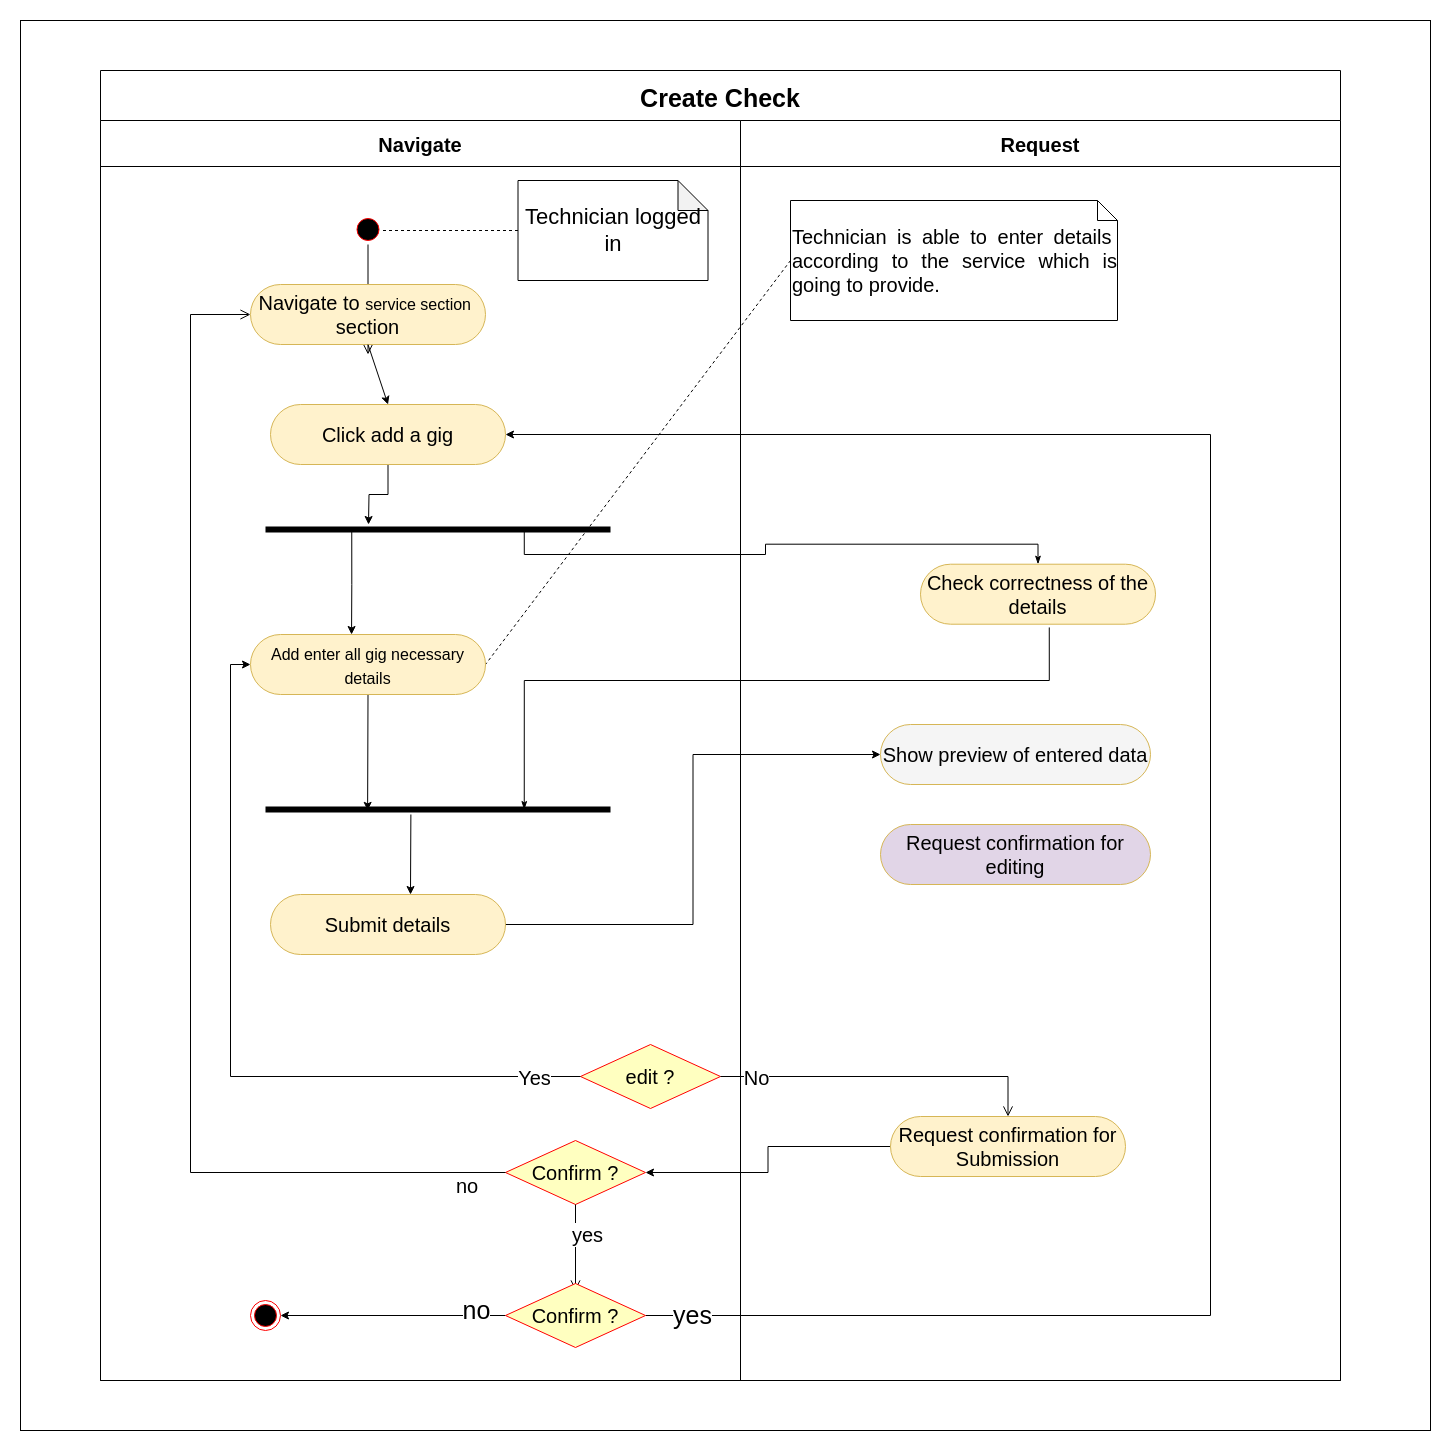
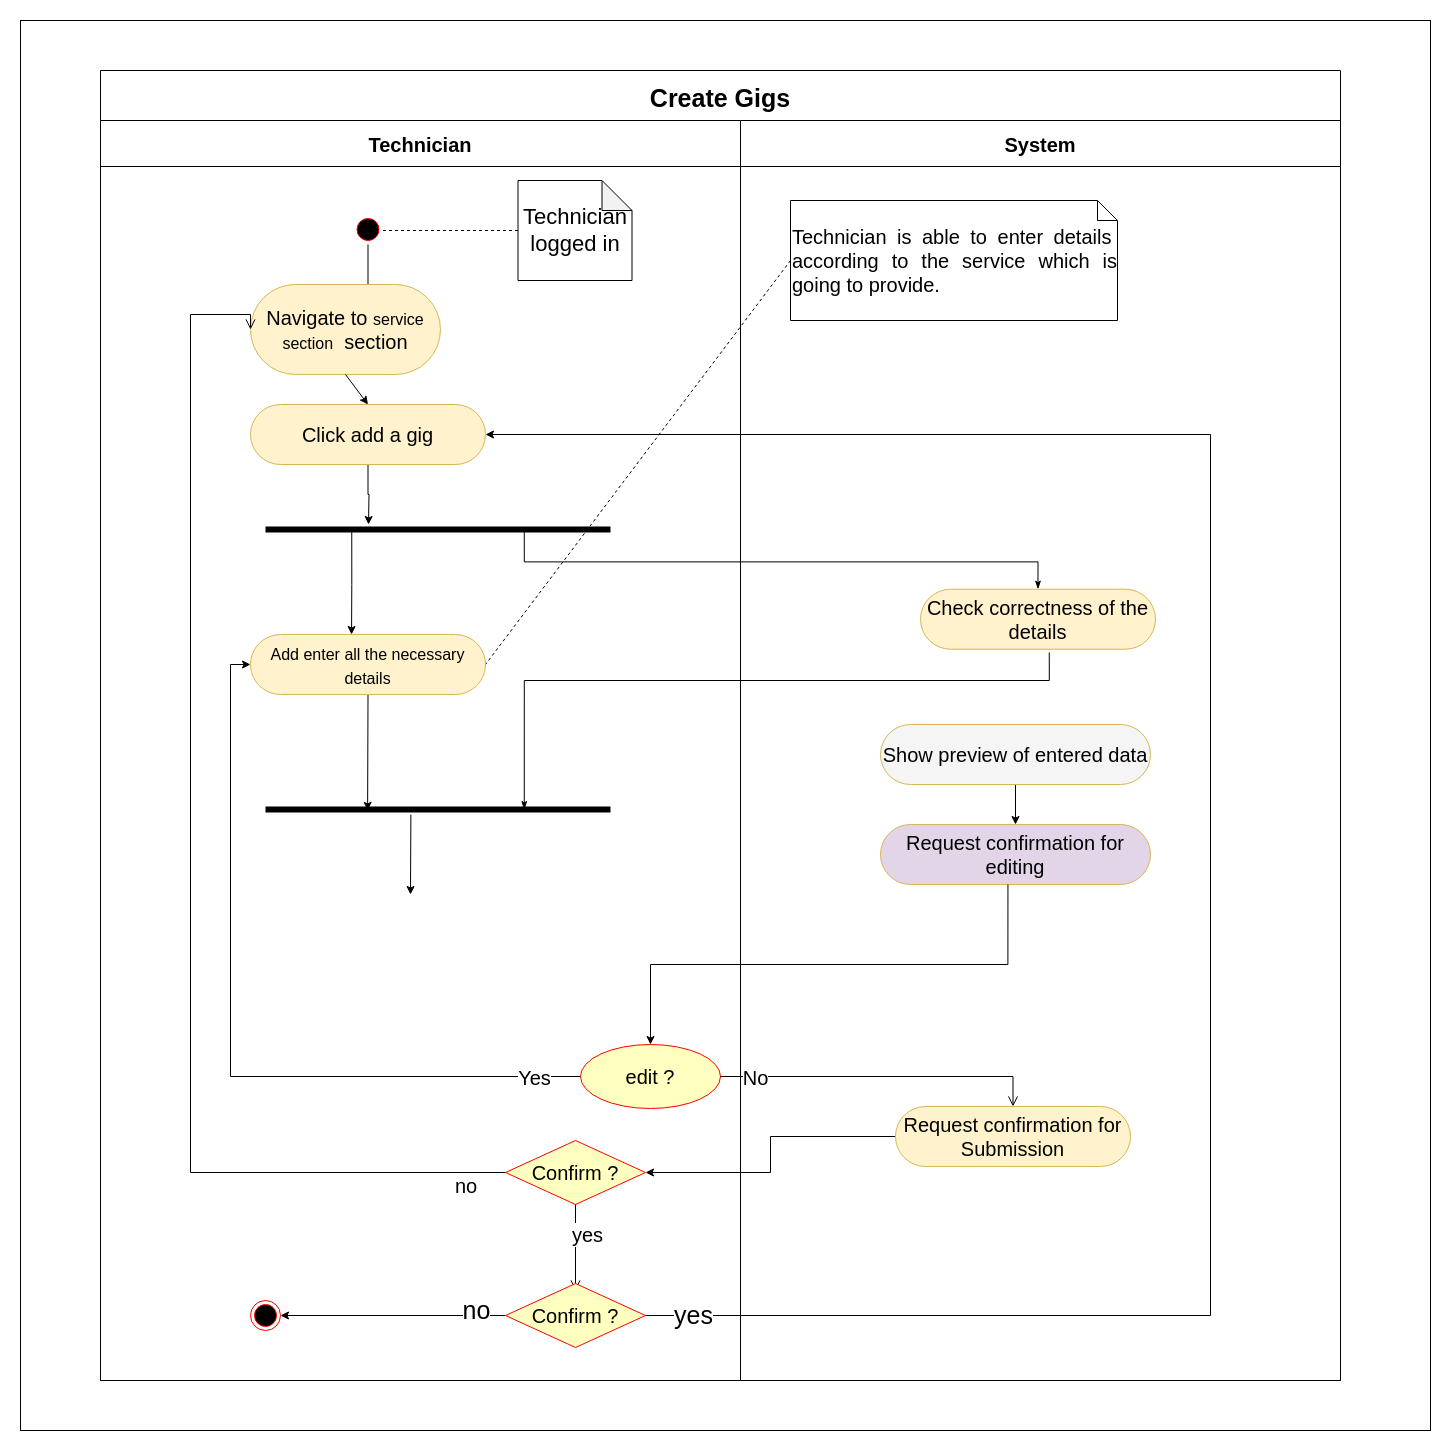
node "Create Check": label "Create Check" -> "Create Gigs"
node "Navigate": label "Navigate" -> "Technician"
node "Request": label "Request" -> "System"
node "Technician logged in": size 190x100 -> 114x100
node "Navigate to service section section": size 235x60 -> 190x90
node "Click add a gig": moved (388, 435) -> (368, 435)
node "Check correctness of the details": moved (1038, 594) -> (1038, 619)
node "Add enter all gig necessary details": label "Add enter all gig necessary details" -> "Add enter all the necessary details"
edge "Show preview of entered data" -> "Request confirmation for editing": added
edge "Submit details" -> "Show preview of entered data": removed
node "Submit details": removed
edge "Request confirmation for editing" -> "edit ?": added
node "edit ?": shape diamond -> ellipse
node "Request confirmation for Submission": moved (1008, 1147) -> (1013, 1137)
